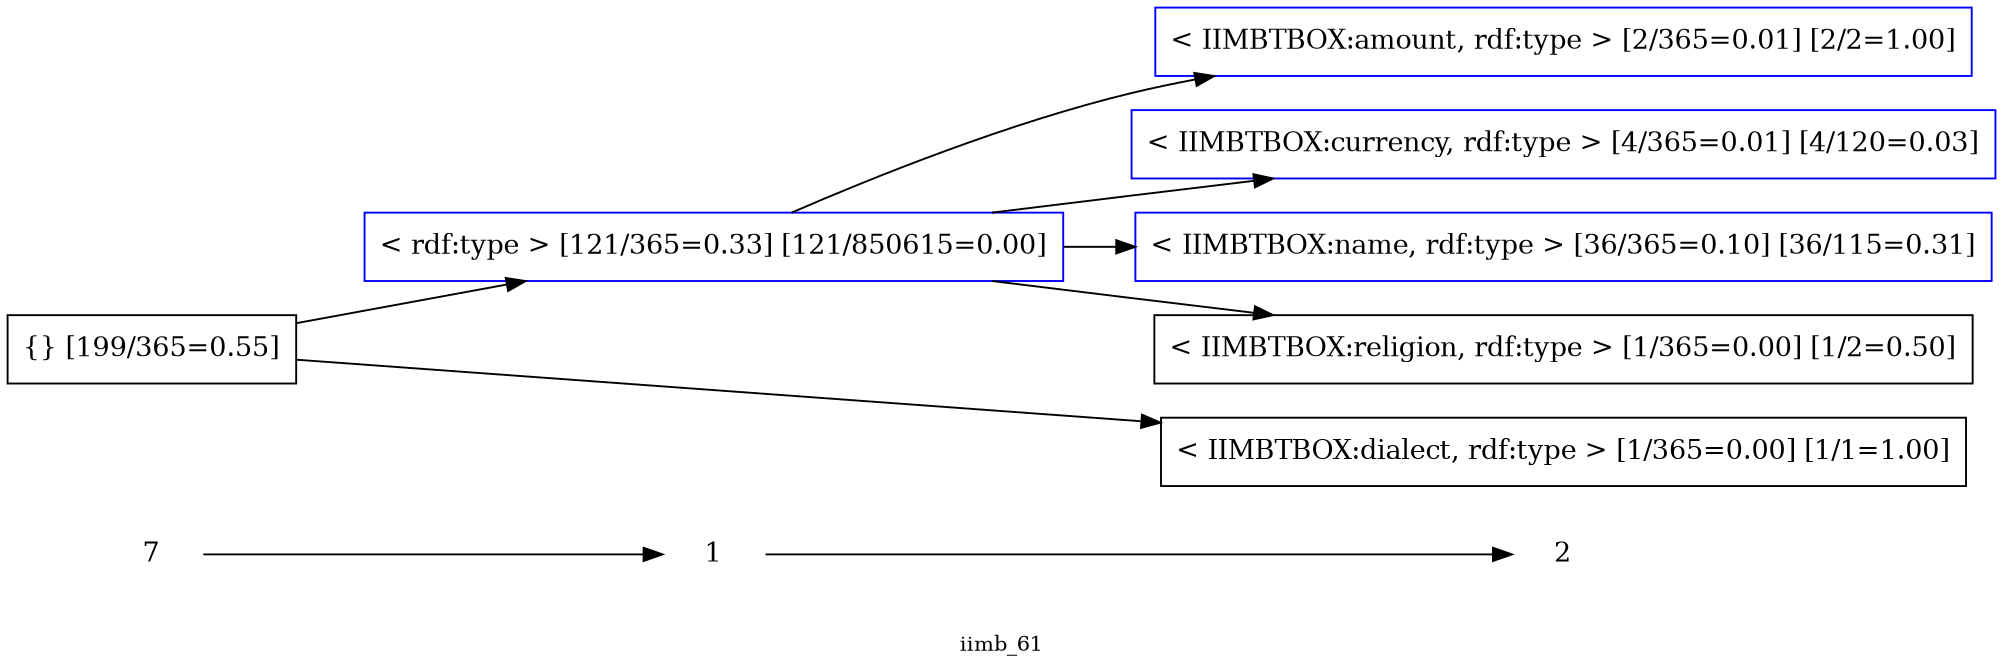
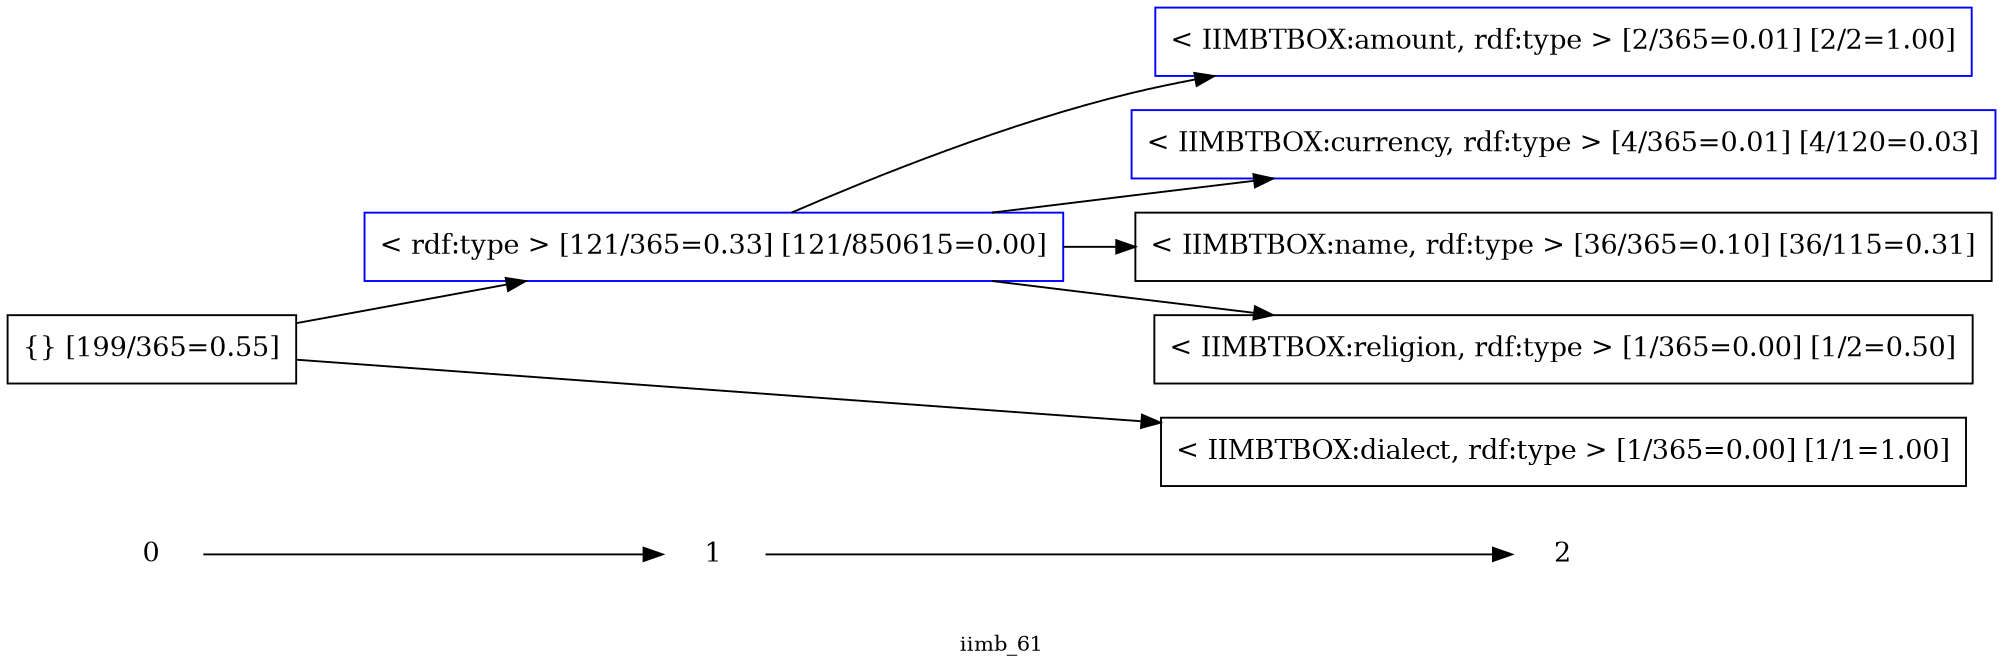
node "< IIMBTBOX:name, rdf:type > [36/365=0.10] [36/115=0.31]": color blue -> black
node "7": label "7" -> "0"
